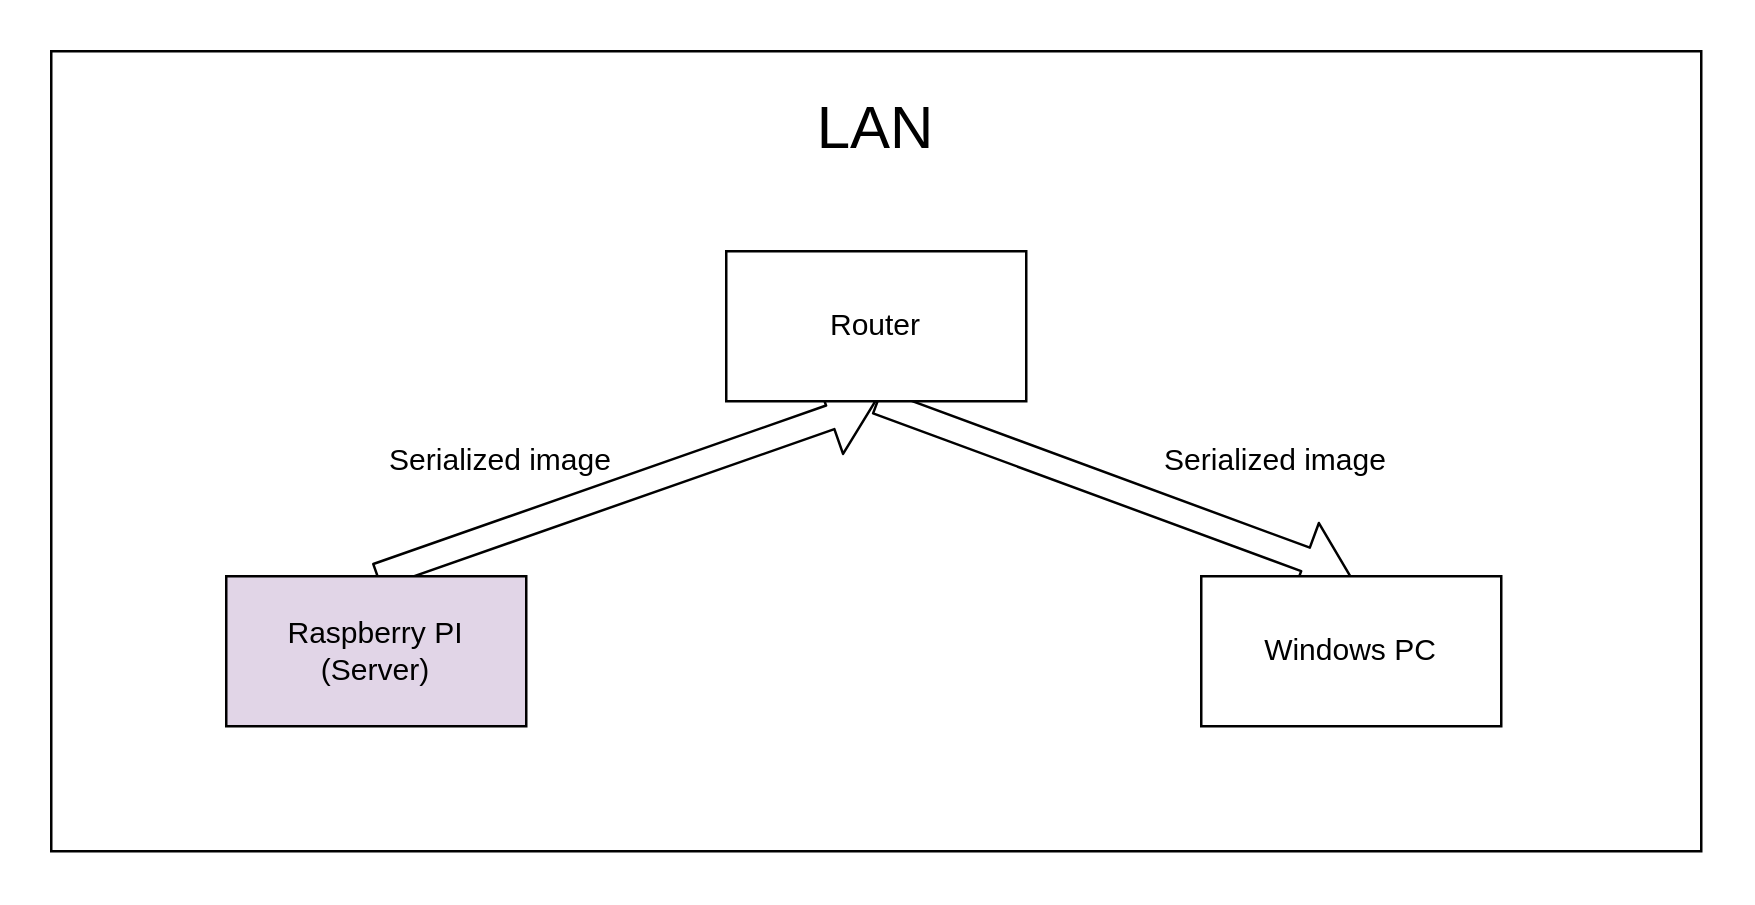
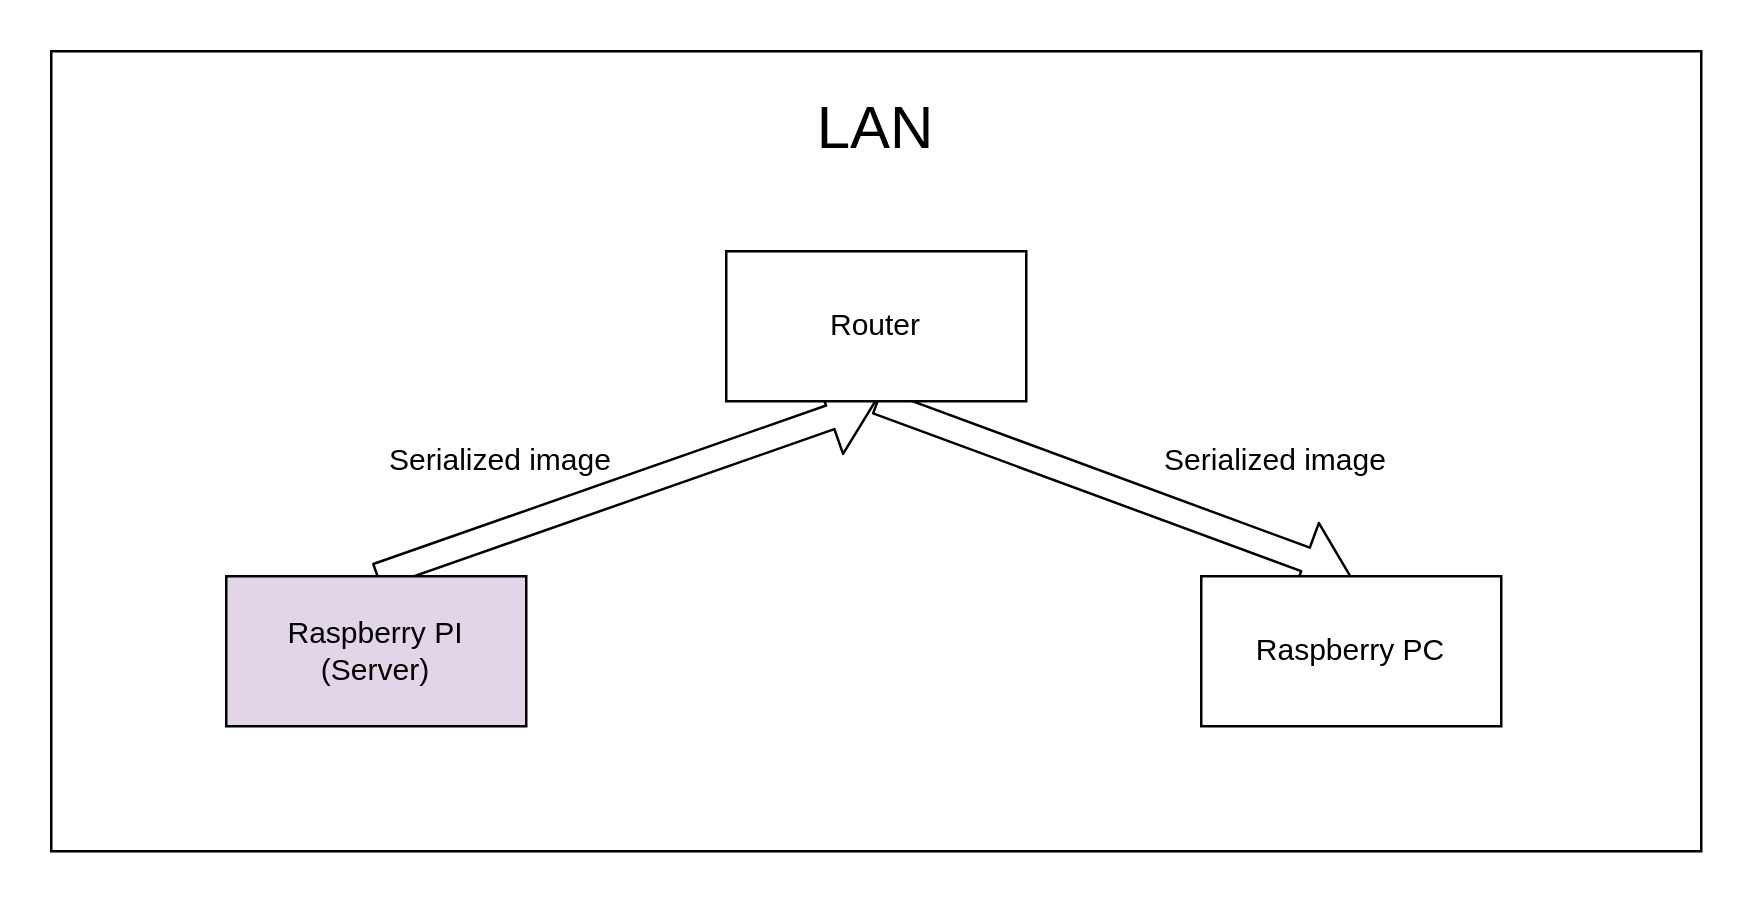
node "Windows PC": label "Windows PC" -> "Raspberry PC"
